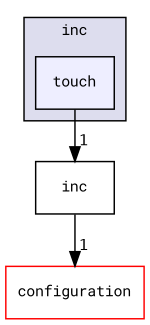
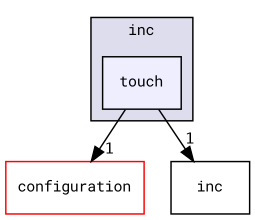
edge "inc" -> "configuration": now "touch" -> "configuration"
